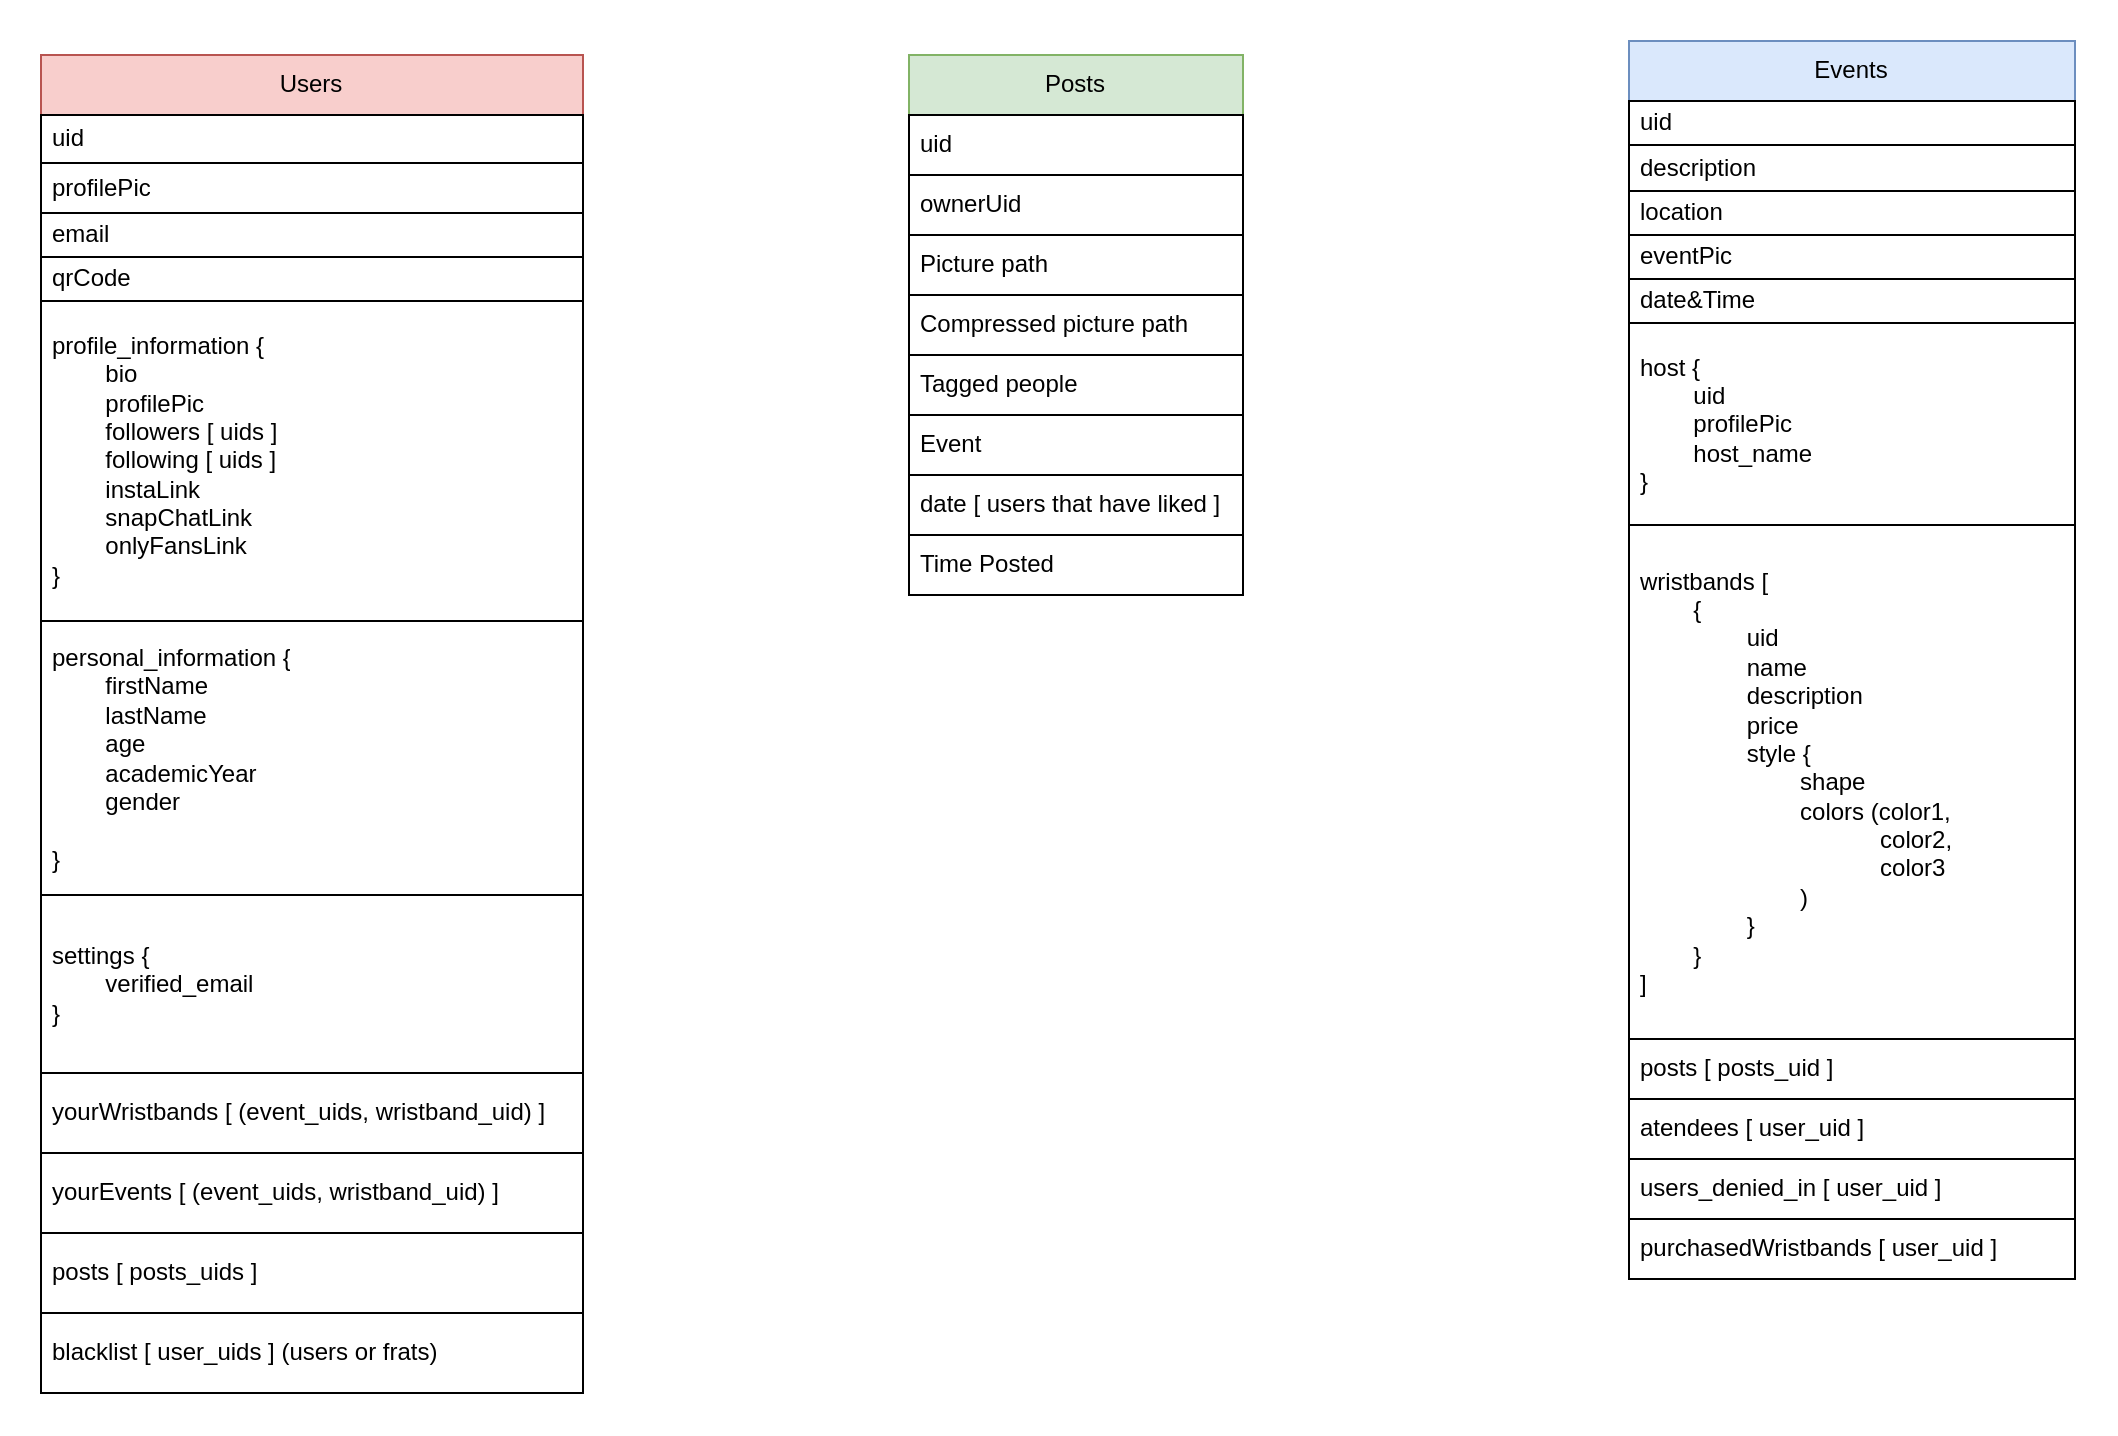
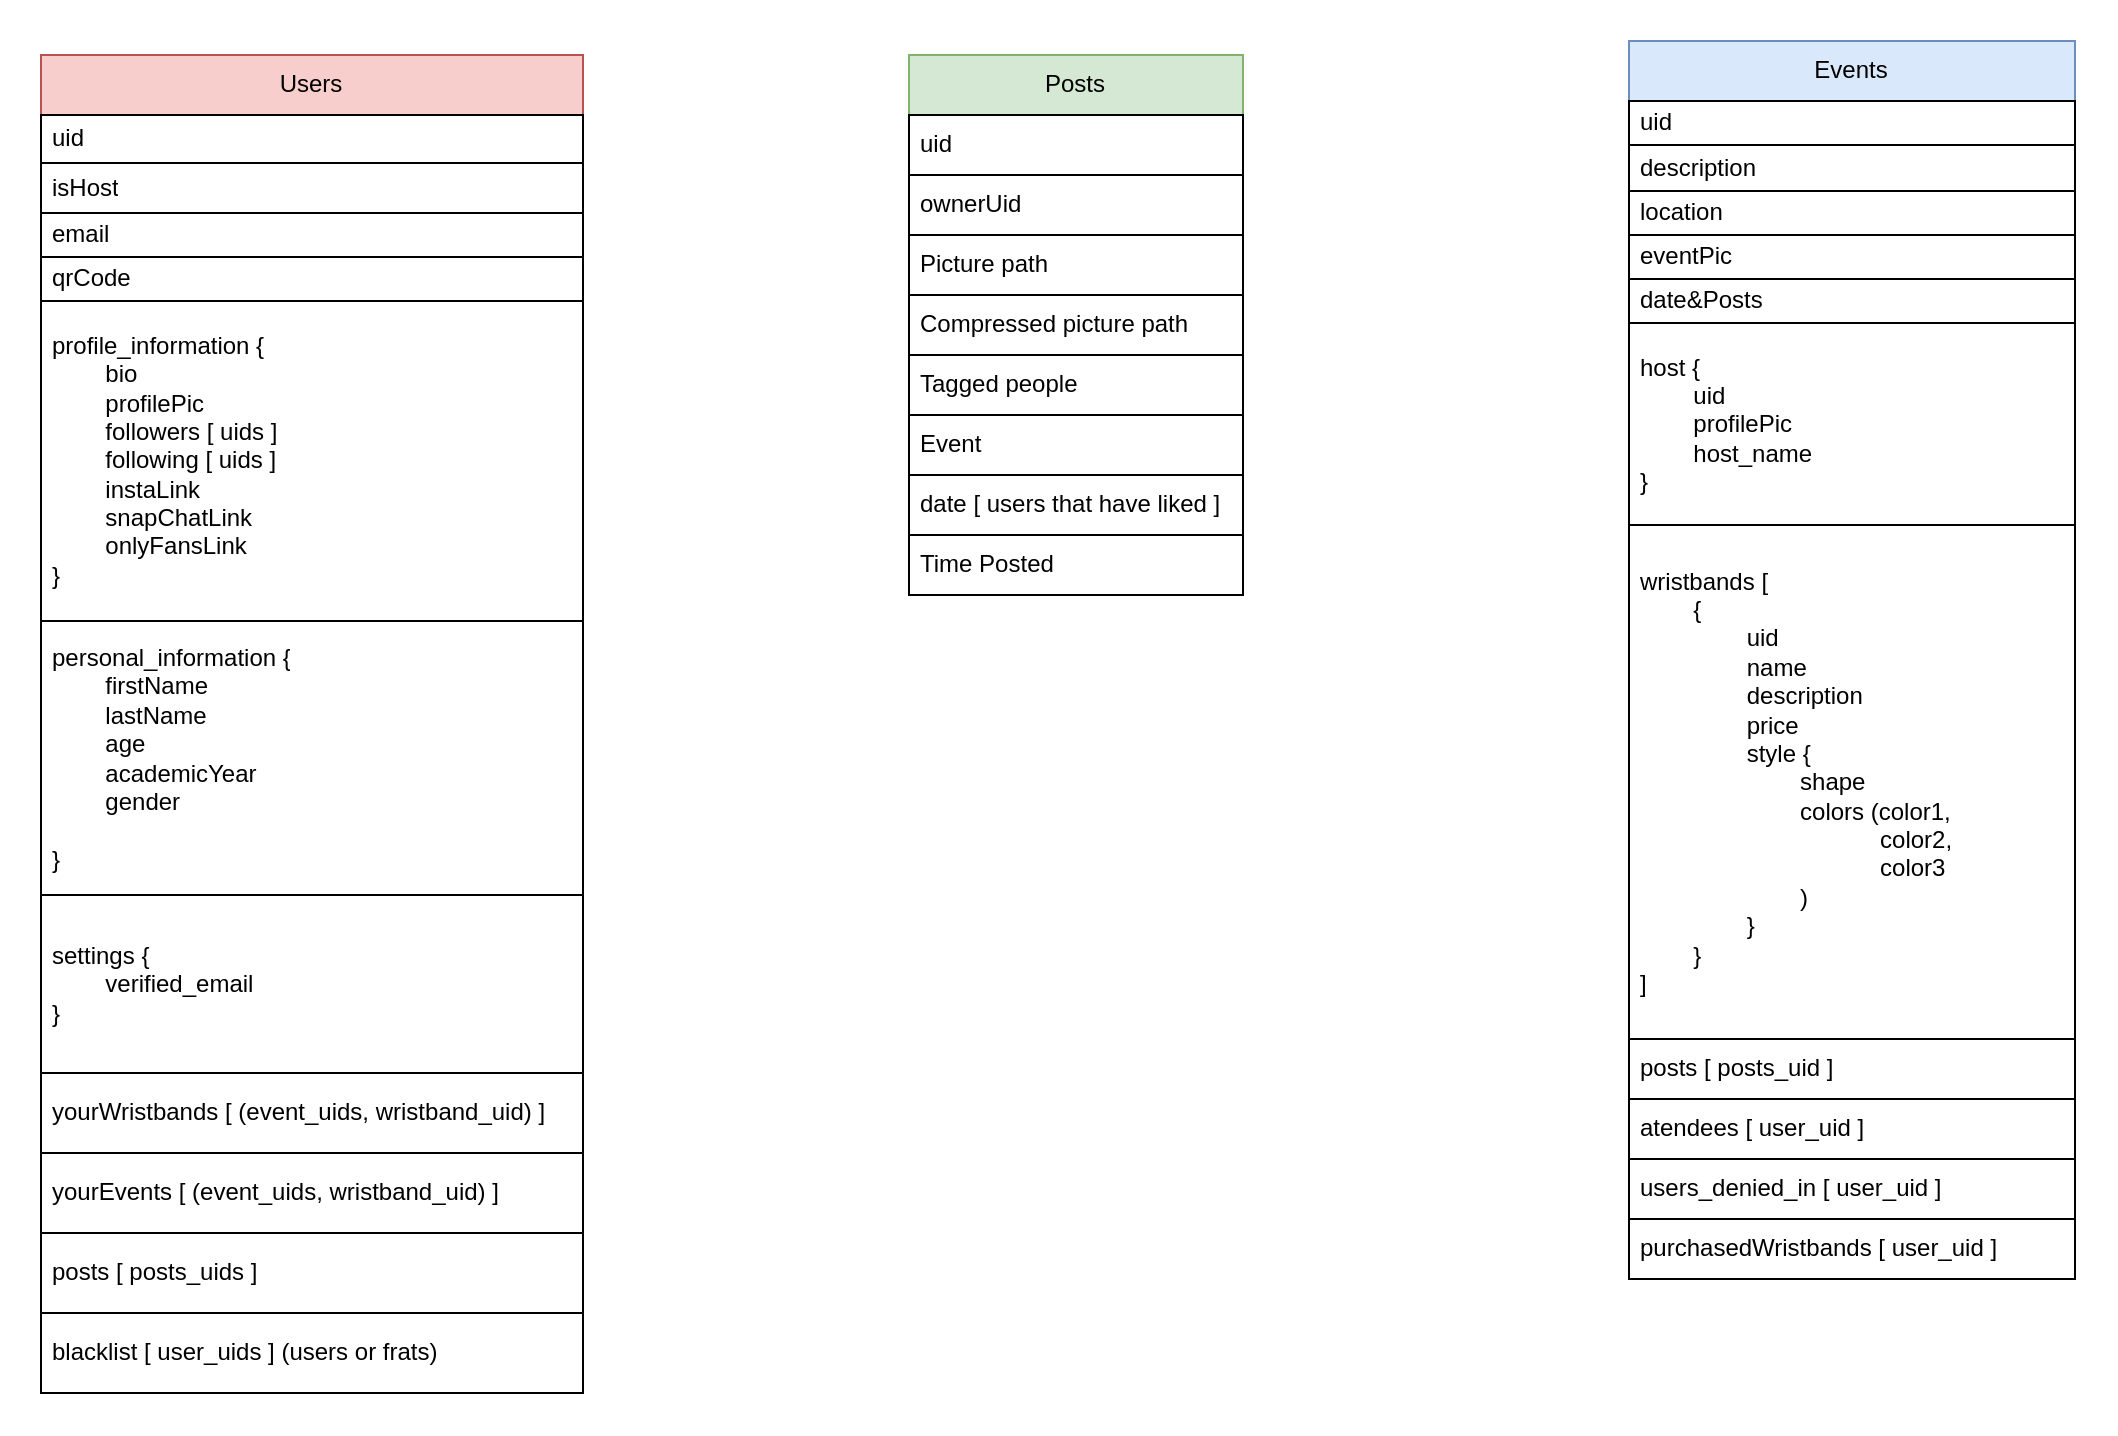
node "profilePic": label "profilePic" -> "isHost"
node "date&Time": label "date&Time" -> "date&Posts"
